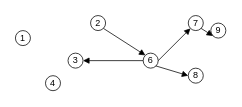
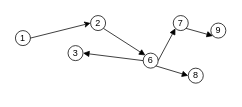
node "7": moved (195, 23) -> (180, 23)
edge "1" -> "2": added
node "3": moved (75, 60) -> (75, 53)
node "4": removed
